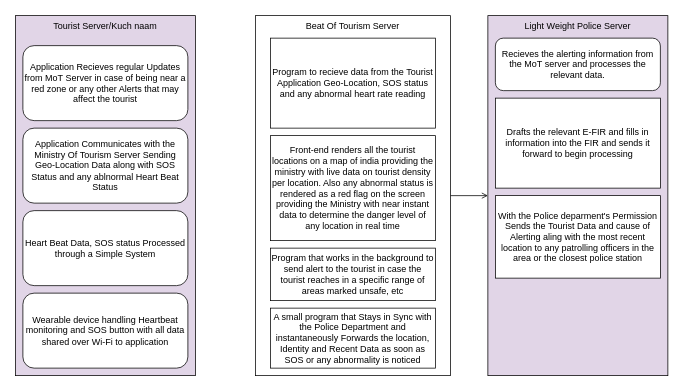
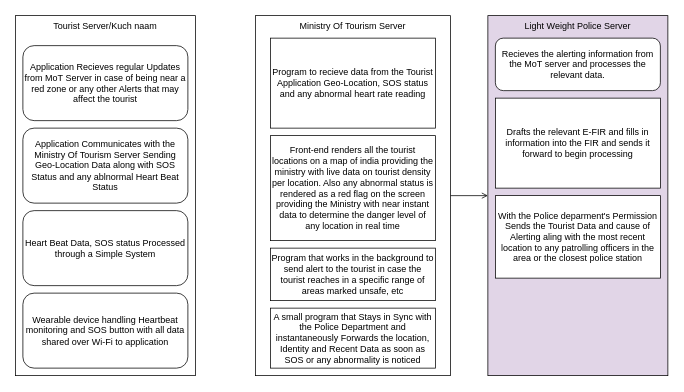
node "Tourist Server/Kuch naam": fillcolor #e1d5e7 -> #ffffff
node "Beat Of Tourism Server": label "Beat Of Tourism Server" -> "Ministry Of Tourism Server"
